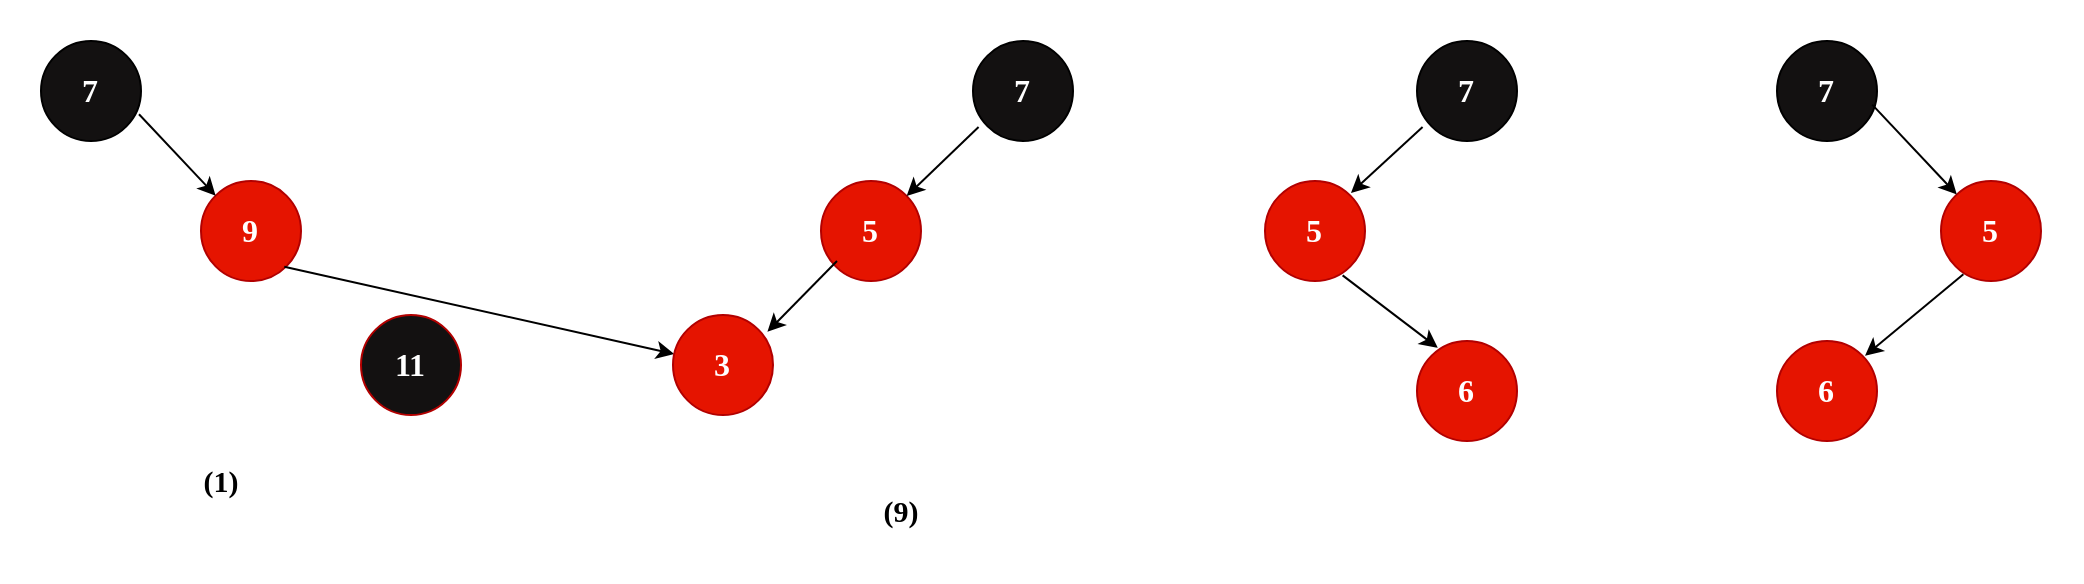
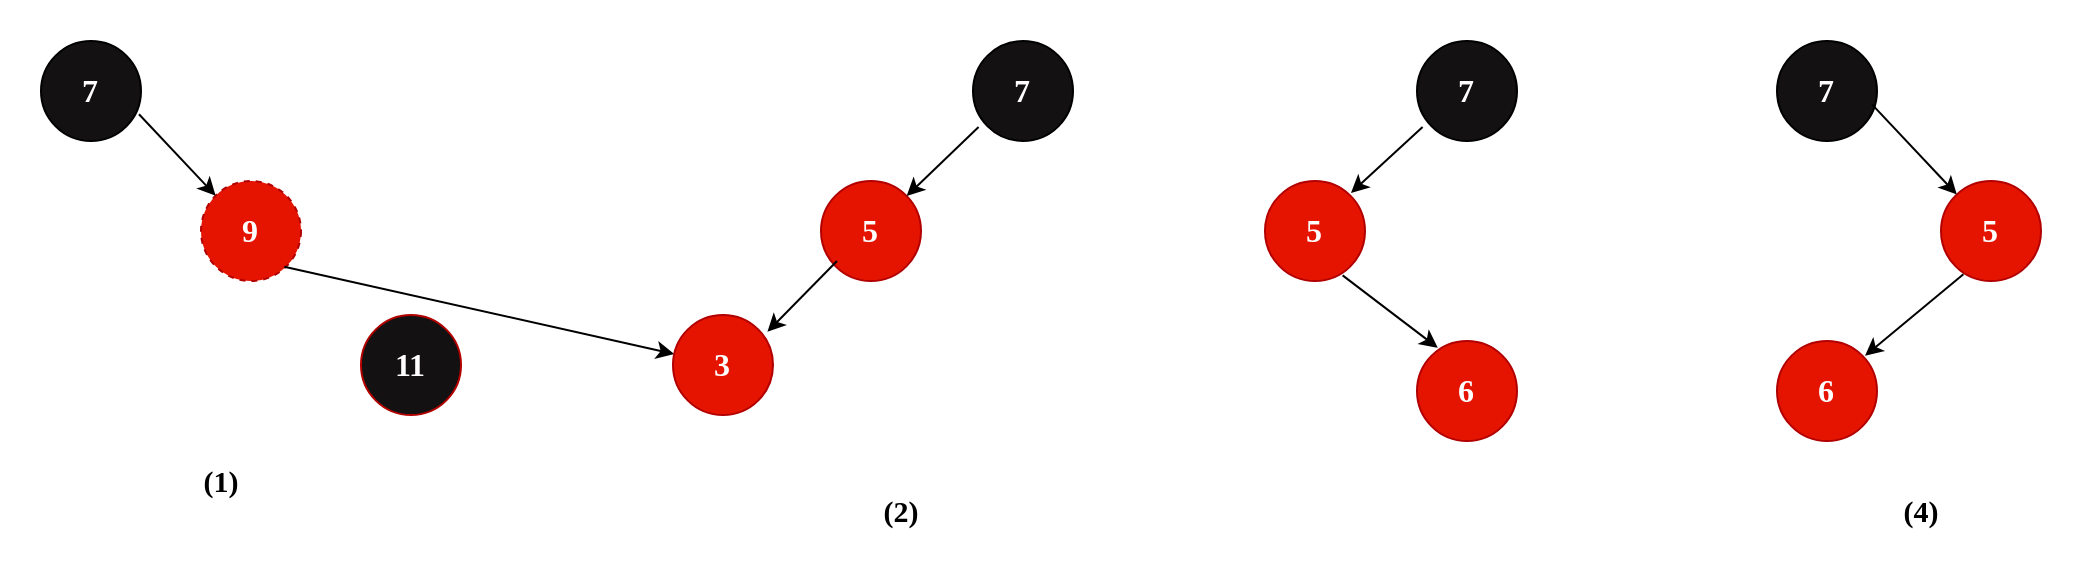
node "9": style solid -> dashed
node "(9)": label "(9)" -> "(2)"
node "(4)": added
